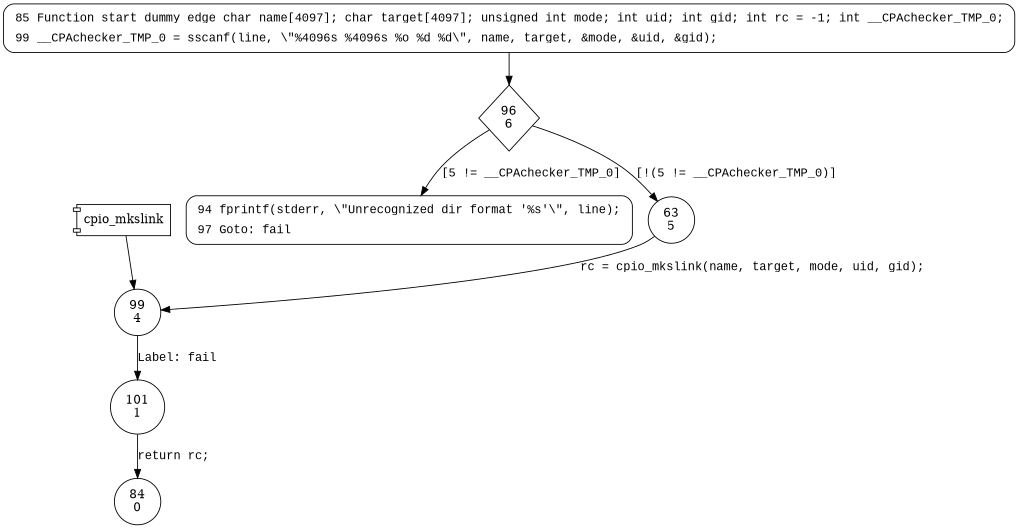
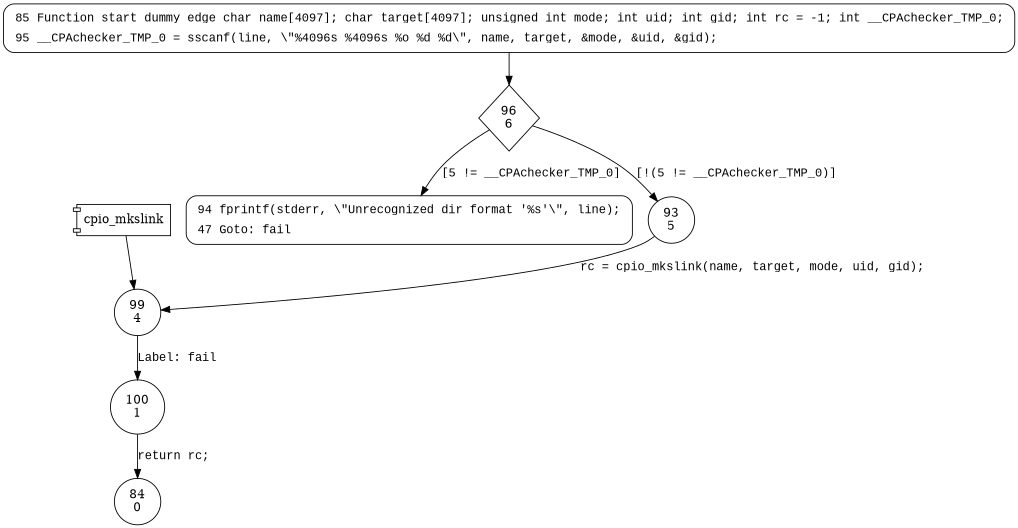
node "85": text "99" -> "95"
node "63 5": label "63 5" -> "93 5"
node "94": text "97" -> "47"
node "101 1": label "101 1" -> "100 1"
